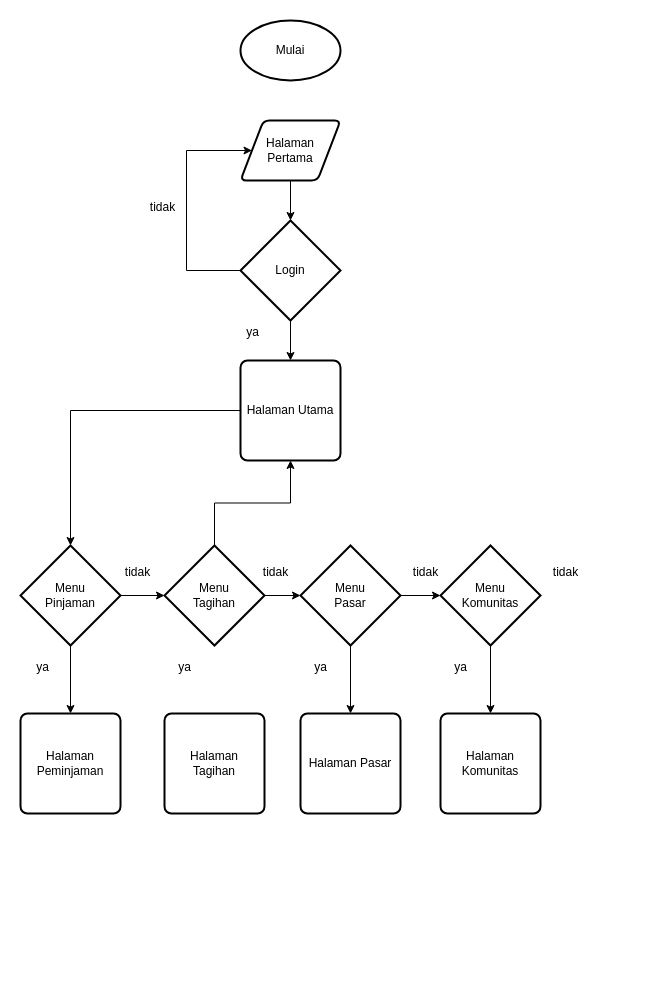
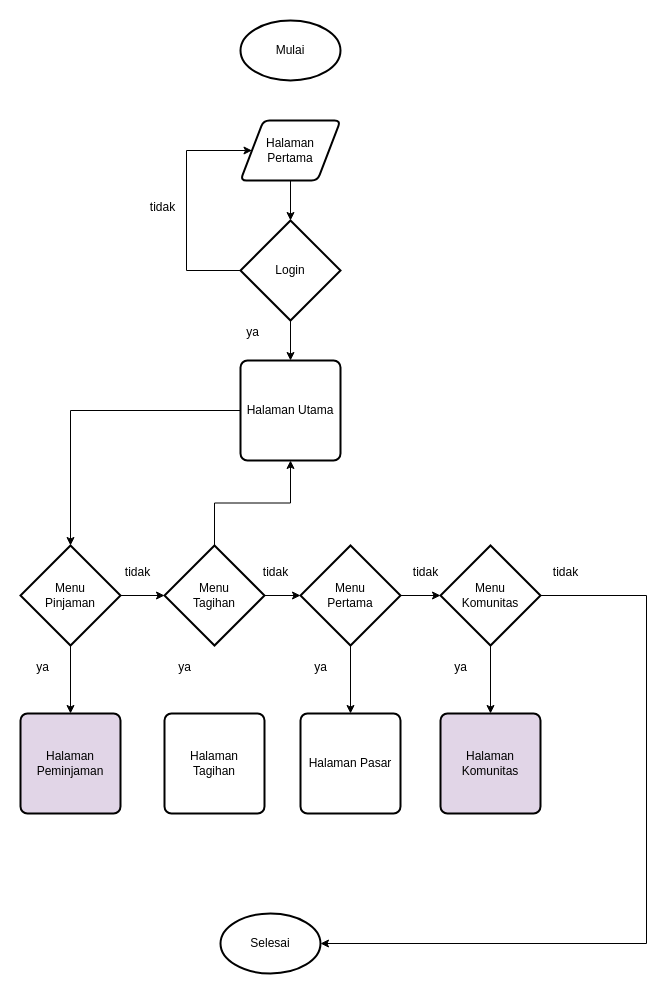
node "Menu Pasar": label "Menu Pasar" -> "Menu Pertama"
node "Halaman Peminjaman": fillcolor #ffffff -> #e1d5e7
node "Halaman Komunitas": fillcolor #ffffff -> #e1d5e7
edge "Menu Komunitas" -> "Selesai": added
node "Selesai": added
